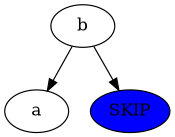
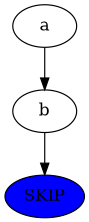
edge "b" -> "a": reversed
